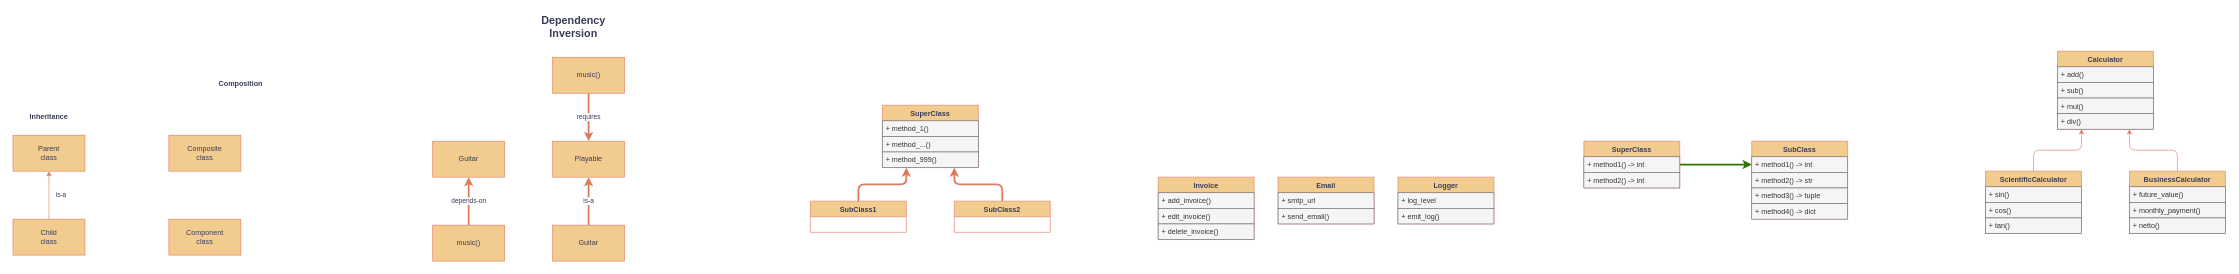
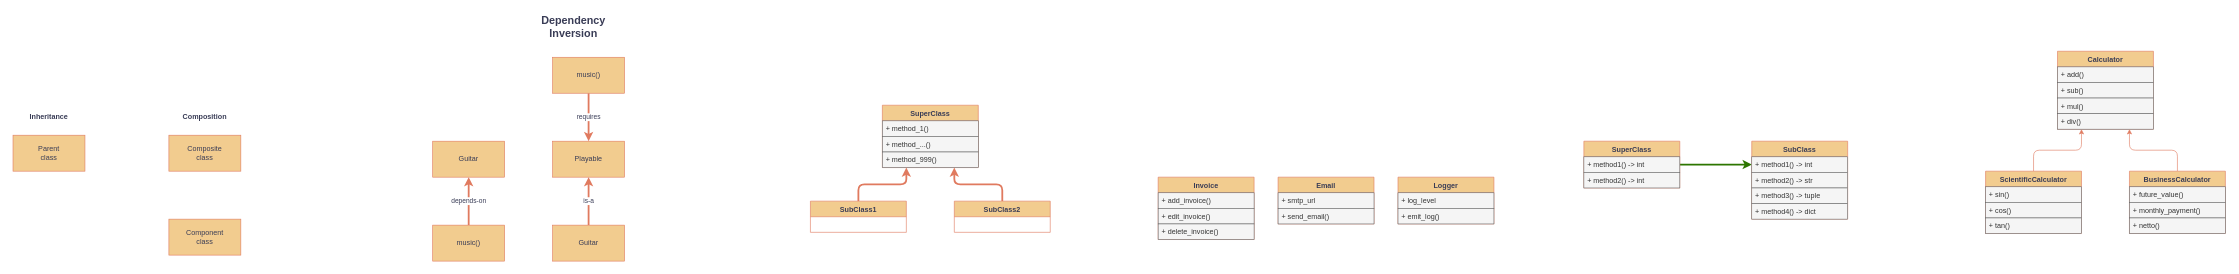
node "Composition": moved (240, 84) -> (204, 117)
edge "Child class" -> "Parent class": removed, label "is-a"
node "Child class": removed
